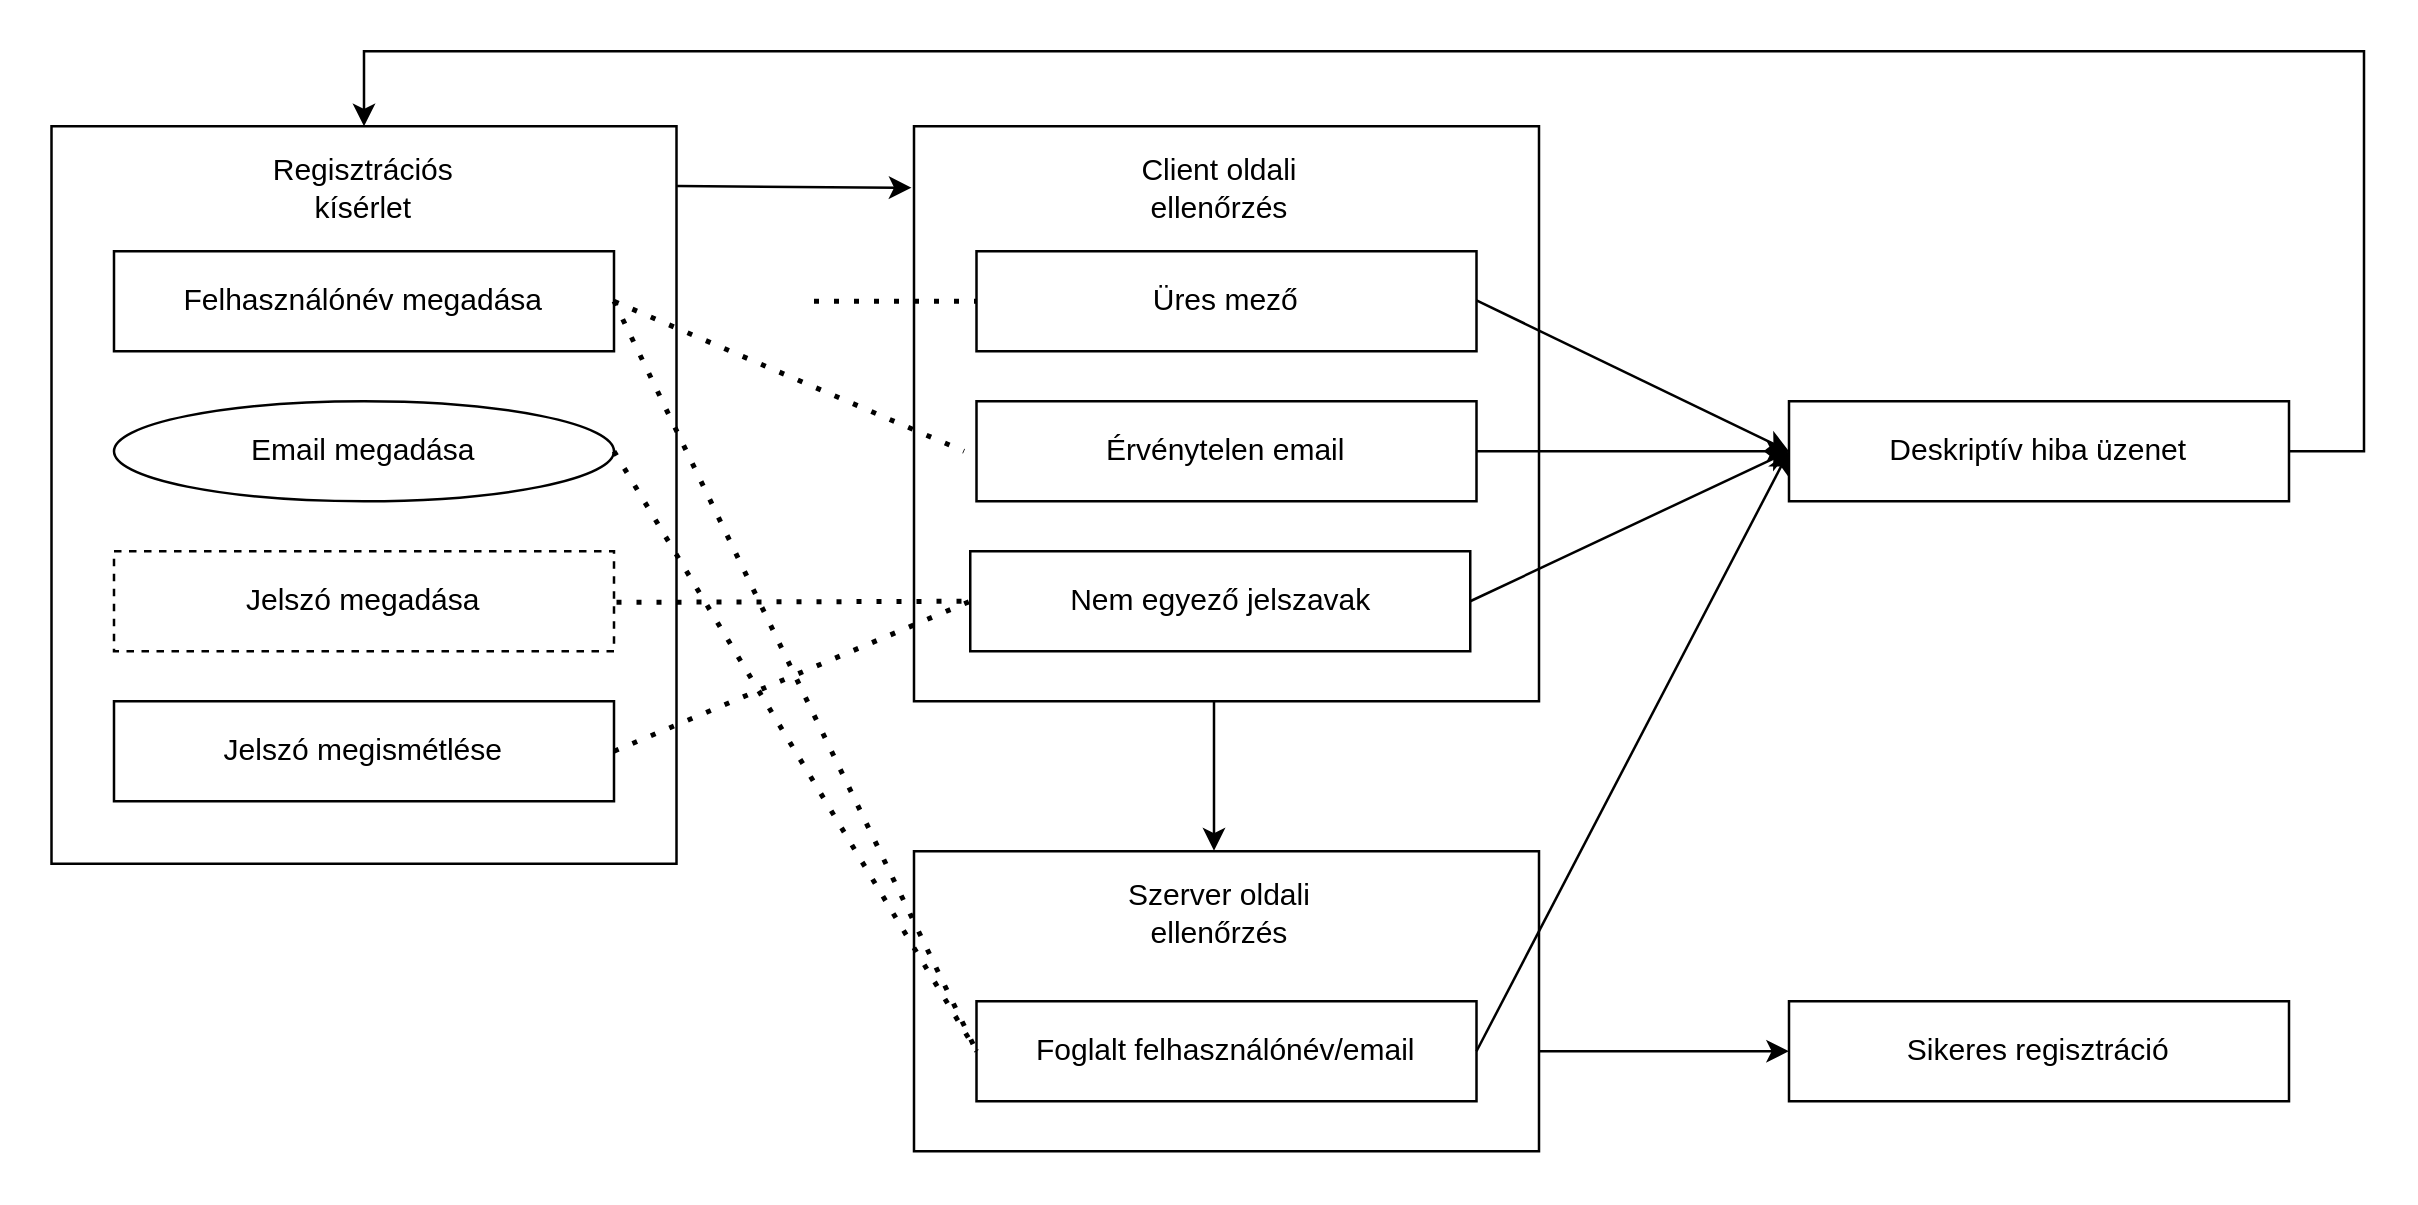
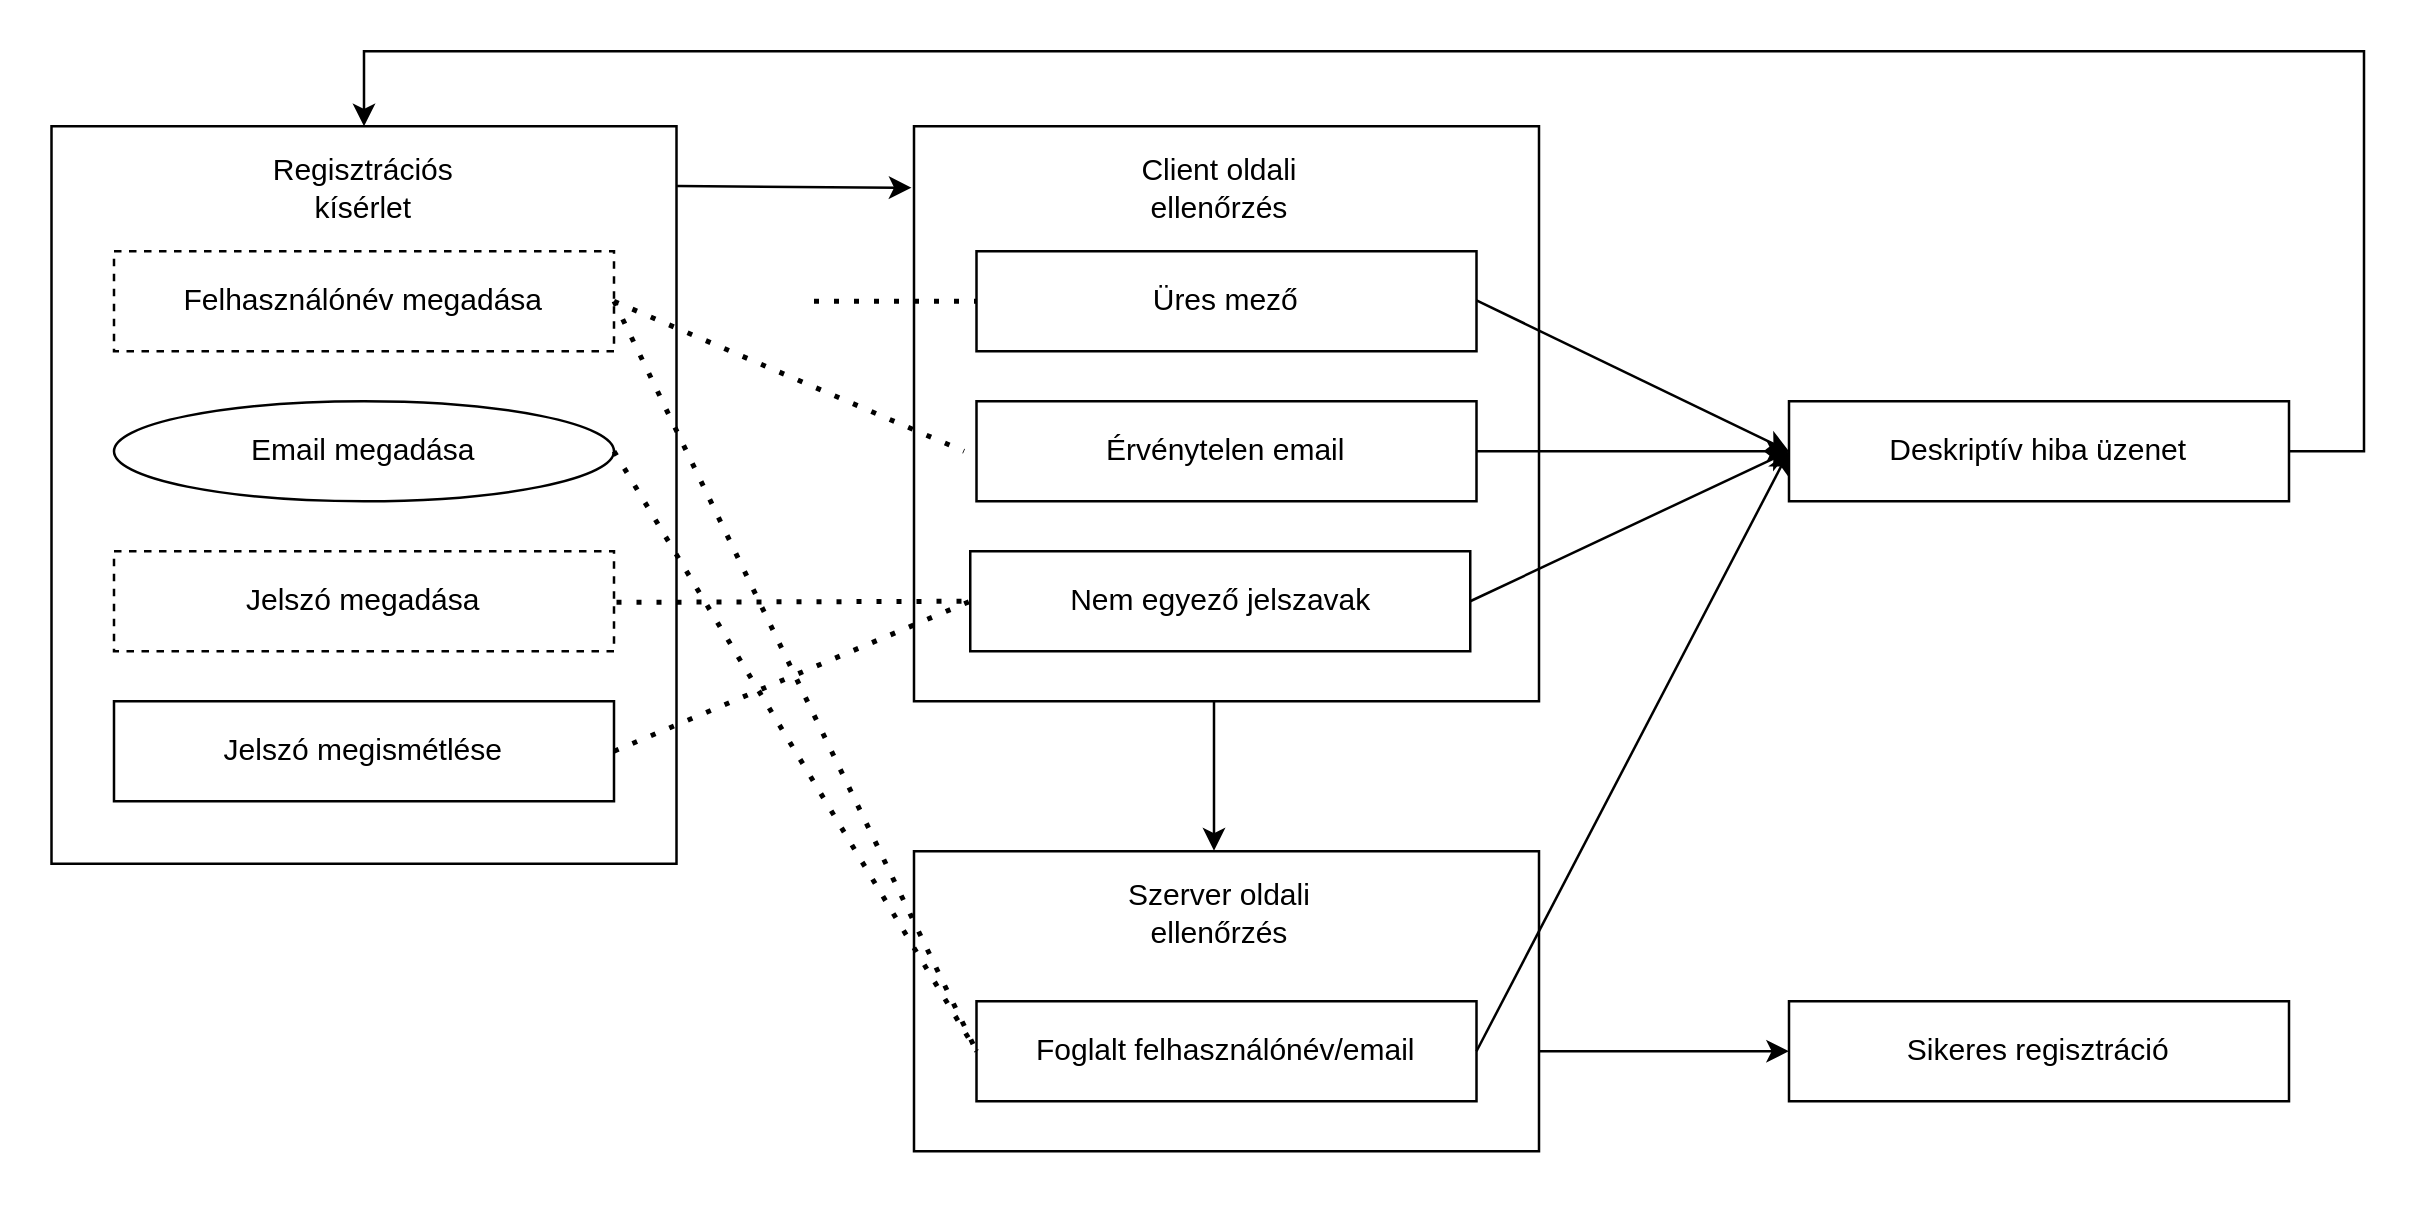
node "Felhasználónév megadása": style solid -> dashed
